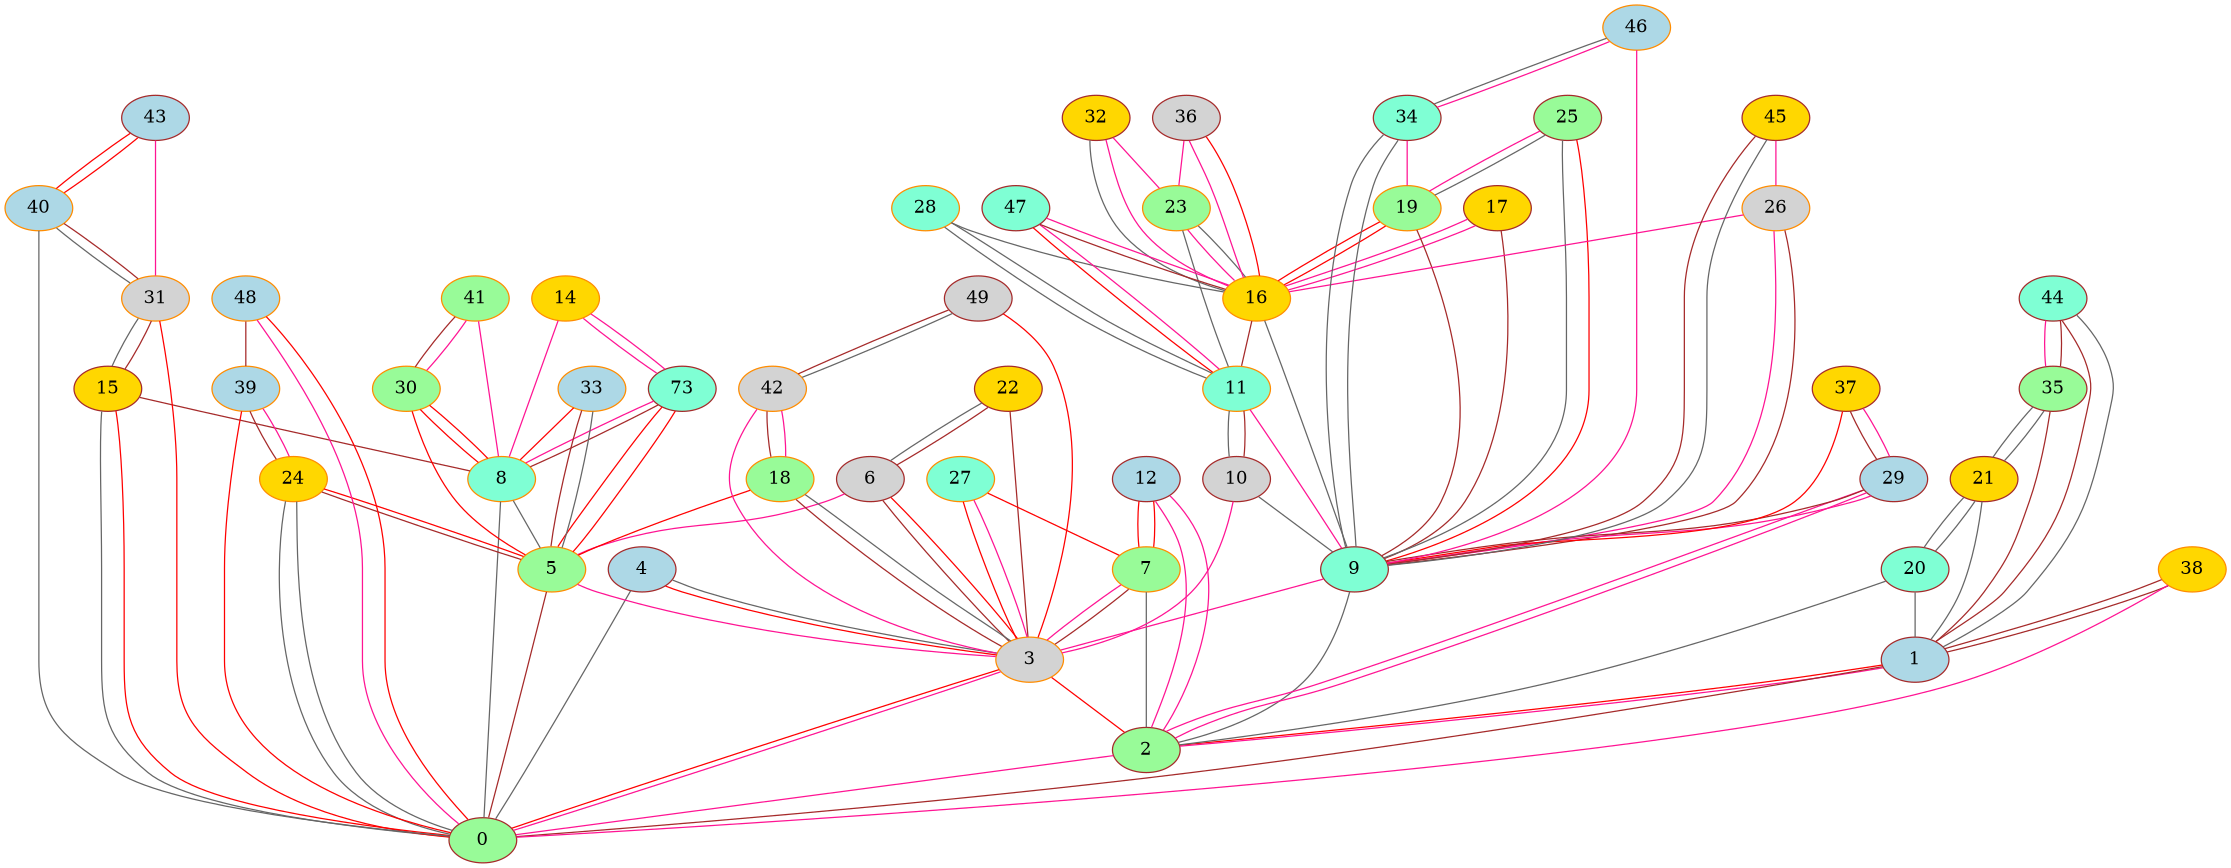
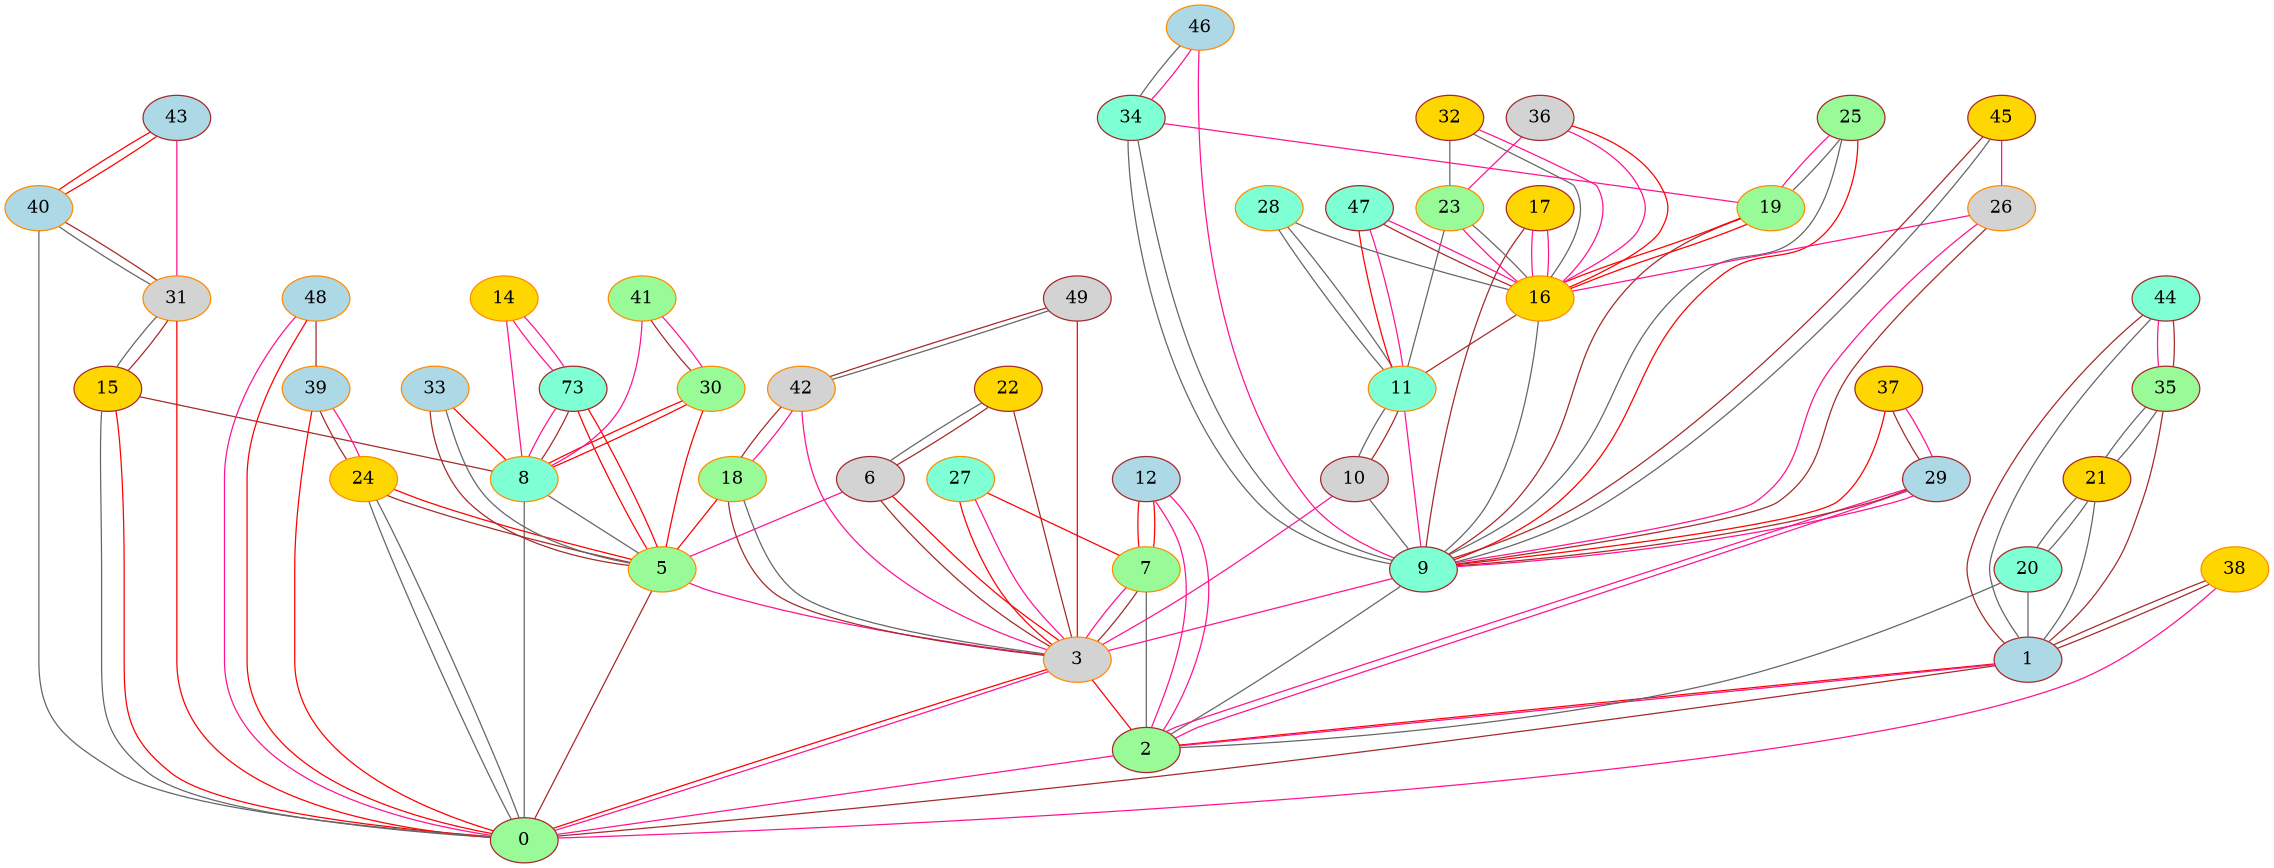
edge "32" -- "23": color deeppink -> gray40
node "4": removed
